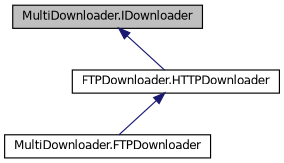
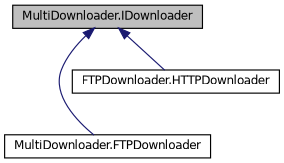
edge "MultiDownloader.FTPDownloader" -> "FTPDownloader.HTTPDownloader": now "MultiDownloader.FTPDownloader" -> "MultiDownloader.IDownloader"
